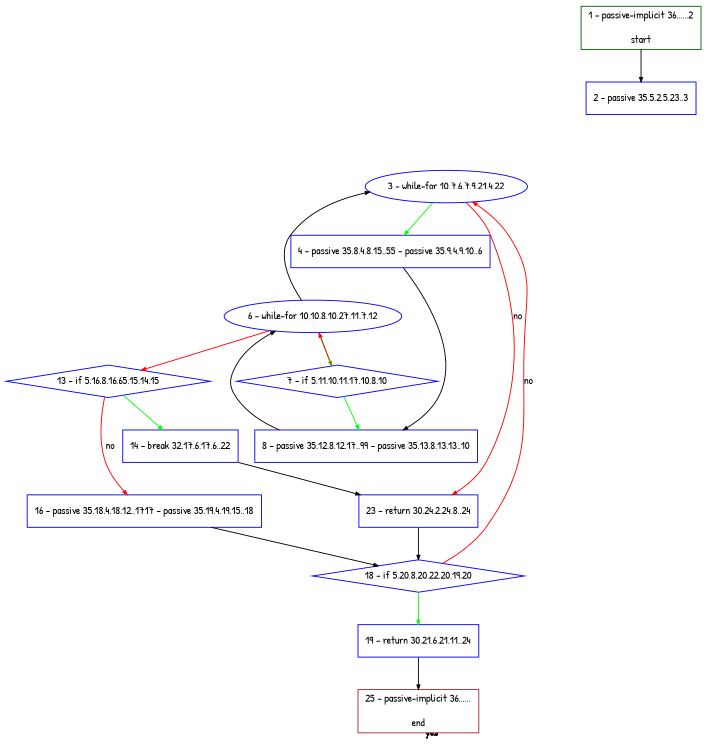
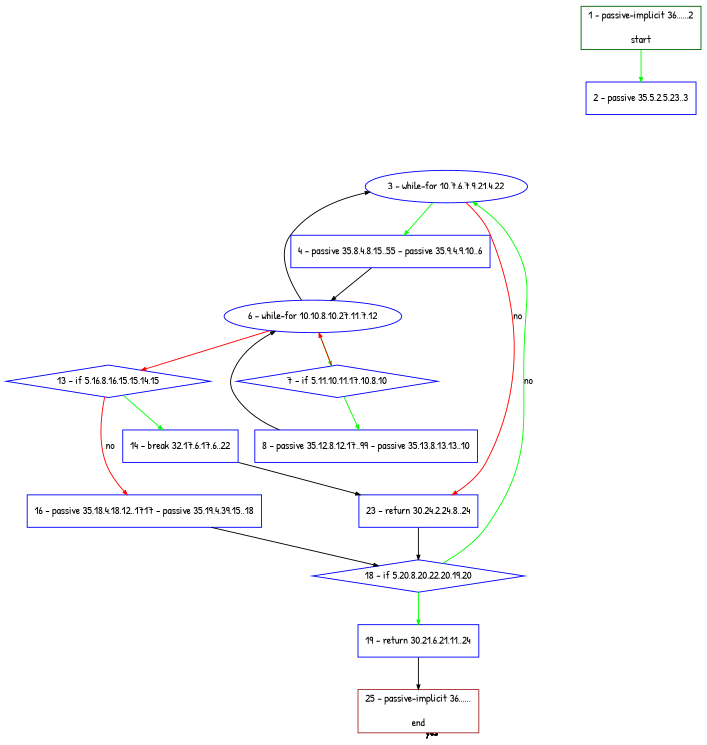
edge "1 - passive-implicit 36,,,,,,2 start" -> "2 - passive 35,5,2,5,23,,3": color #000000 -> #00ff00
edge "4 - passive 35,8,4,8,15,,55 - passive 35,9,4,9,10,,6" -> "8 - passive 35,12,8,12,17,,99 - passive 35,13,8,13,13,,10": now "4 - passive 35,8,4,8,15,,55 - passive 35,9,4,9,10,,6" -> "6 - while-for 10,10,8,10,27,11,7,12"
node "13 - if 5,16,8,16,65,15,14,15": label "13 - if 5,16,8,16,65,15,14,15" -> "13 - if 5,16,8,16,15,15,14,15"
edge "18 - if 5,20,8,20,22,20,19,20" -> "3 - while-for 10,7,6,7,9,21,4,22": color #ff0000 -> #00ff00
node "16 - passive 35,18,4,18,12,,1717 - passive 35,19,4,19,15,,18": label "16 - passive 35,18,4,18,12,,1717 - passive 35,19,4,19,15,,18" -> "16 - passive 35,18,4,18,12,,1717 - passive 35,19,4,39,15,,18"
